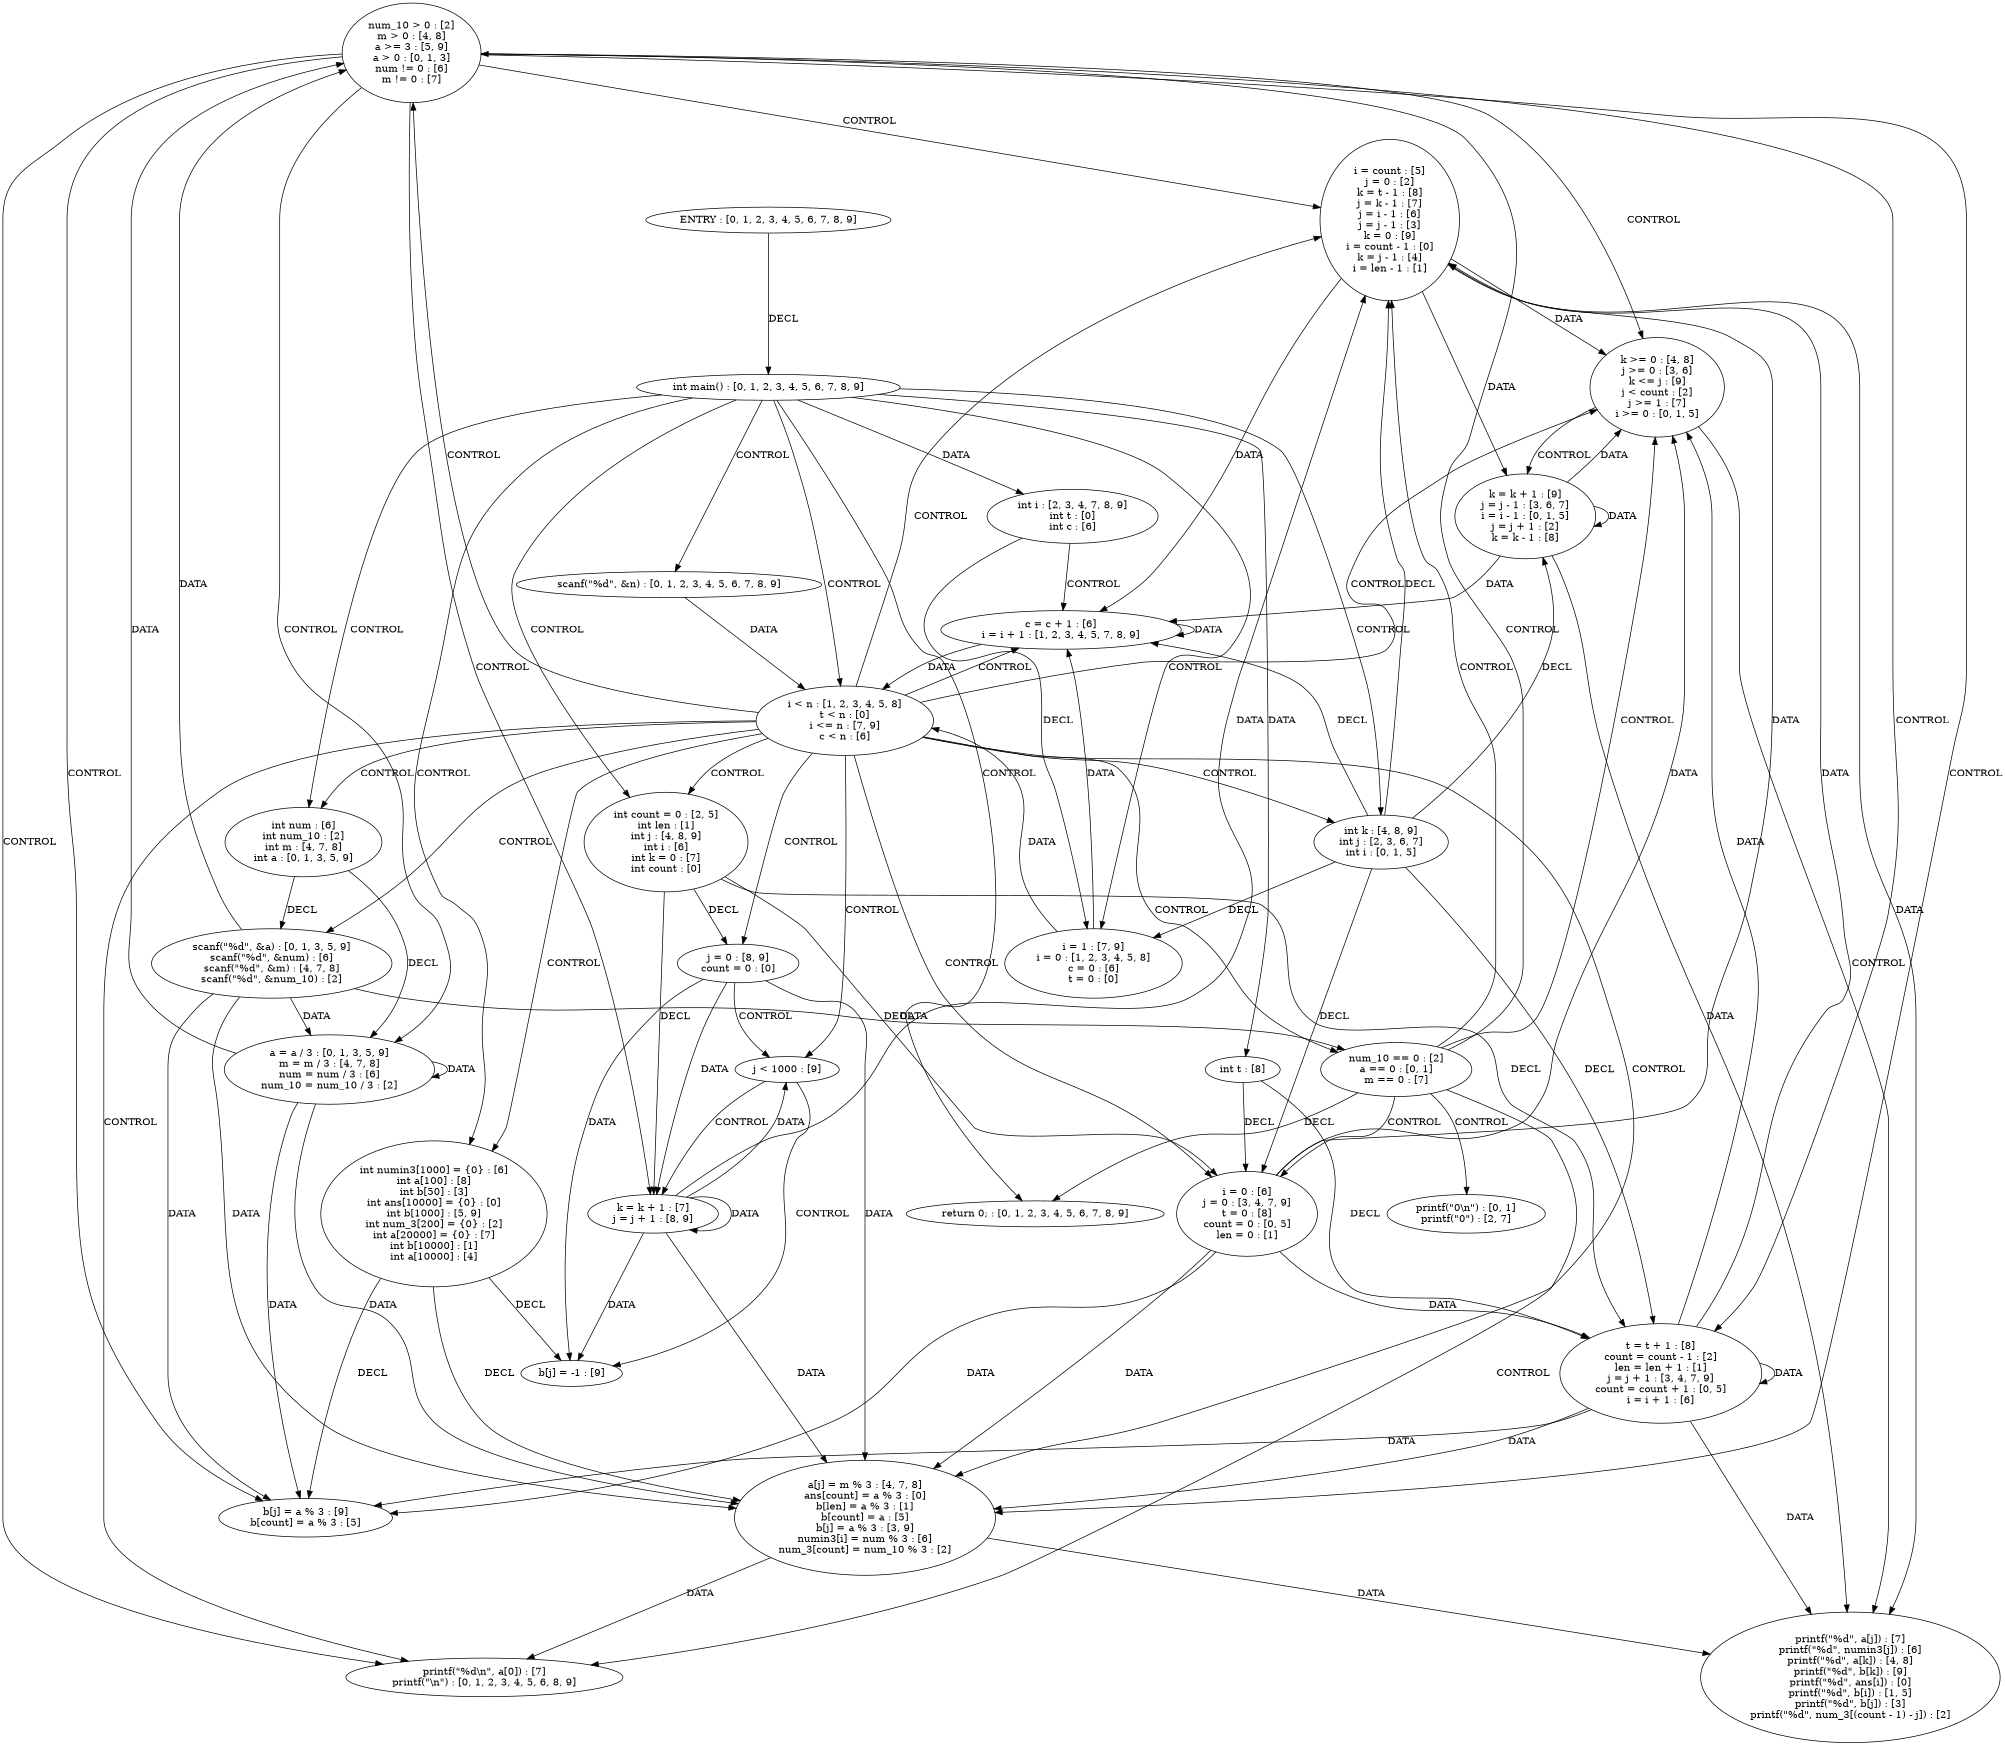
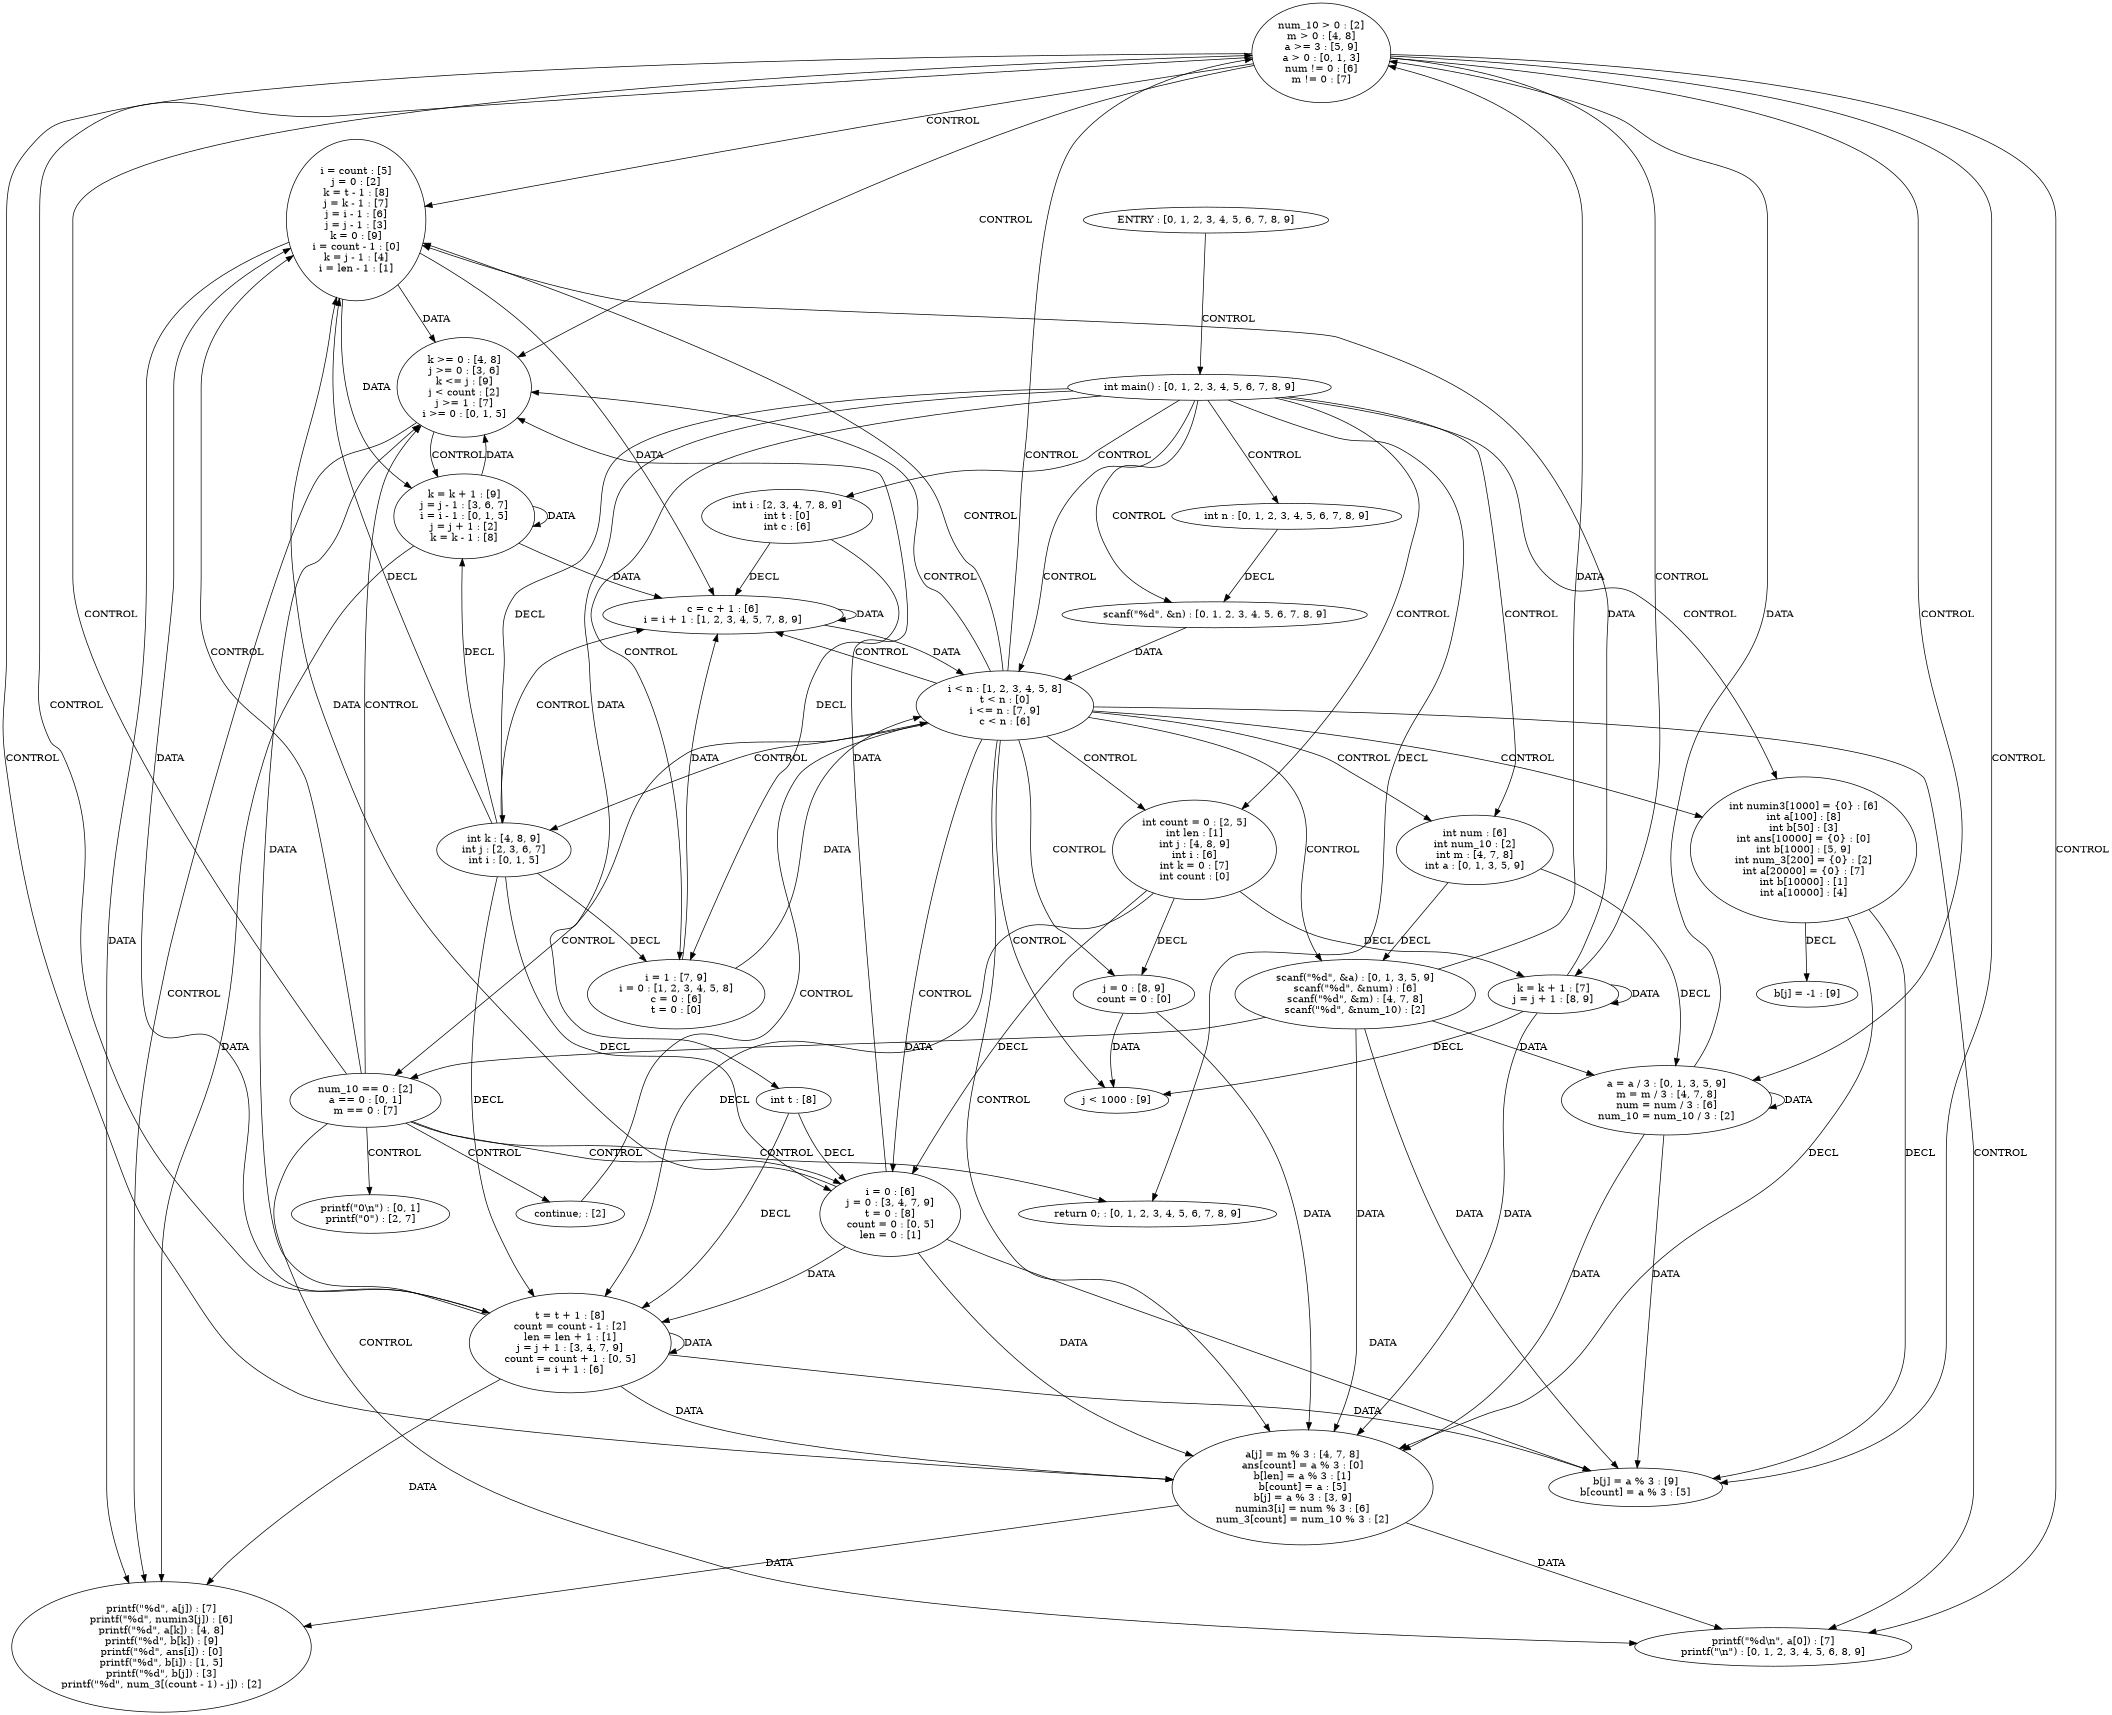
edge "ENTRY : [0, 1, 2, 3, 4, 5, 6, 7, 8, 9]" -> "int main() : [0, 1, 2, 3, 4, 5, 6, 7, 8, 9]": label "DECL" -> "CONTROL"
edge "int main() : [0, 1, 2, 3, 4, 5, 6, 7, 8, 9]" -> "int i : [2, 3, 4, 7, 8, 9] int t : [0] int c : [6]": label "DATA" -> "CONTROL"
node "int n : [0, 1, 2, 3, 4, 5, 6, 7, 8, 9]": added
edge "int i : [2, 3, 4, 7, 8, 9] int t : [0] int c : [6]" -> "c = c + 1 : [6] i = i + 1 : [1, 2, 3, 4, 5, 7, 8, 9]": label "CONTROL" -> "DECL"
edge "int main() : [0, 1, 2, 3, 4, 5, 6, 7, 8, 9]" -> "int k : [4, 8, 9] int j : [2, 3, 6, 7] int i : [0, 1, 5]": label "CONTROL" -> "DECL"
edge "int k : [4, 8, 9] int j : [2, 3, 6, 7] int i : [0, 1, 5]" -> "c = c + 1 : [6] i = i + 1 : [1, 2, 3, 4, 5, 7, 8, 9]": label "DECL" -> "CONTROL"
edge "int main() : [0, 1, 2, 3, 4, 5, 6, 7, 8, 9]" -> "return 0; : [0, 1, 2, 3, 4, 5, 6, 7, 8, 9]": label "CONTROL" -> "DECL"
edge "j = 0 : [8, 9] count = 0 : [0]" -> "j < 1000 : [9]": label "CONTROL" -> "DATA"
edge "j = 0 : [8, 9] count = 0 : [0]" -> "k = k + 1 : [7] j = j + 1 : [8, 9]": removed, label "DATA"
edge "k = k + 1 : [7] j = j + 1 : [8, 9]" -> "j < 1000 : [9]": label "DATA" -> "DECL"
edge "num_10 == 0 : [2] a == 0 : [0, 1] m == 0 : [7]" -> "return 0; : [0, 1, 2, 3, 4, 5, 6, 7, 8, 9]": label "DECL" -> "CONTROL"
edge "j < 1000 : [9]" -> "k = k + 1 : [7] j = j + 1 : [8, 9]": removed, label "CONTROL"
edge "j = 0 : [8, 9] count = 0 : [0]" -> "b[j] = -1 : [9]": removed, label "DATA"
node "continue; : [2]": added
edge "j < 1000 : [9]" -> "b[j] = -1 : [9]": removed, label "CONTROL"
edge "k = k + 1 : [7] j = j + 1 : [8, 9]" -> "b[j] = -1 : [9]": removed, label "DATA"
